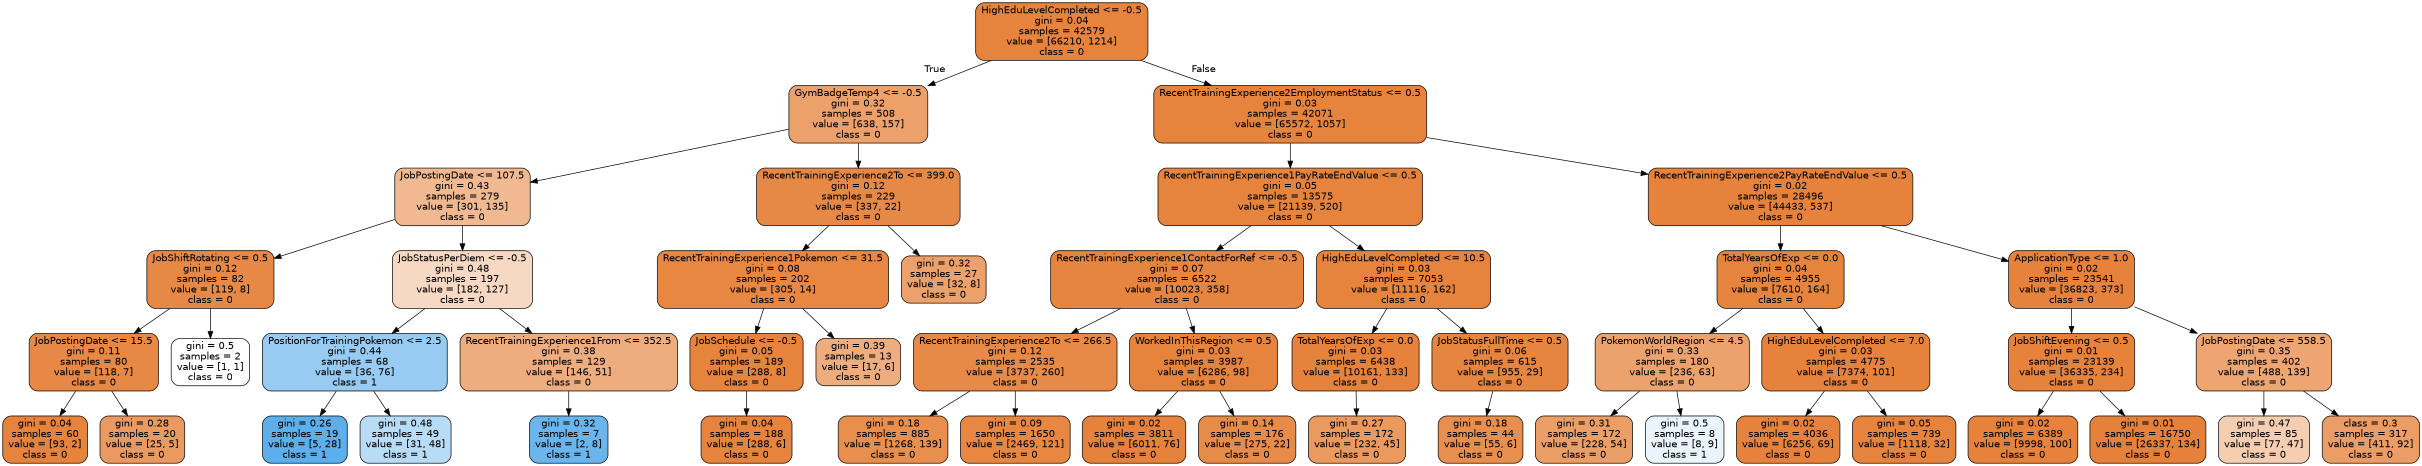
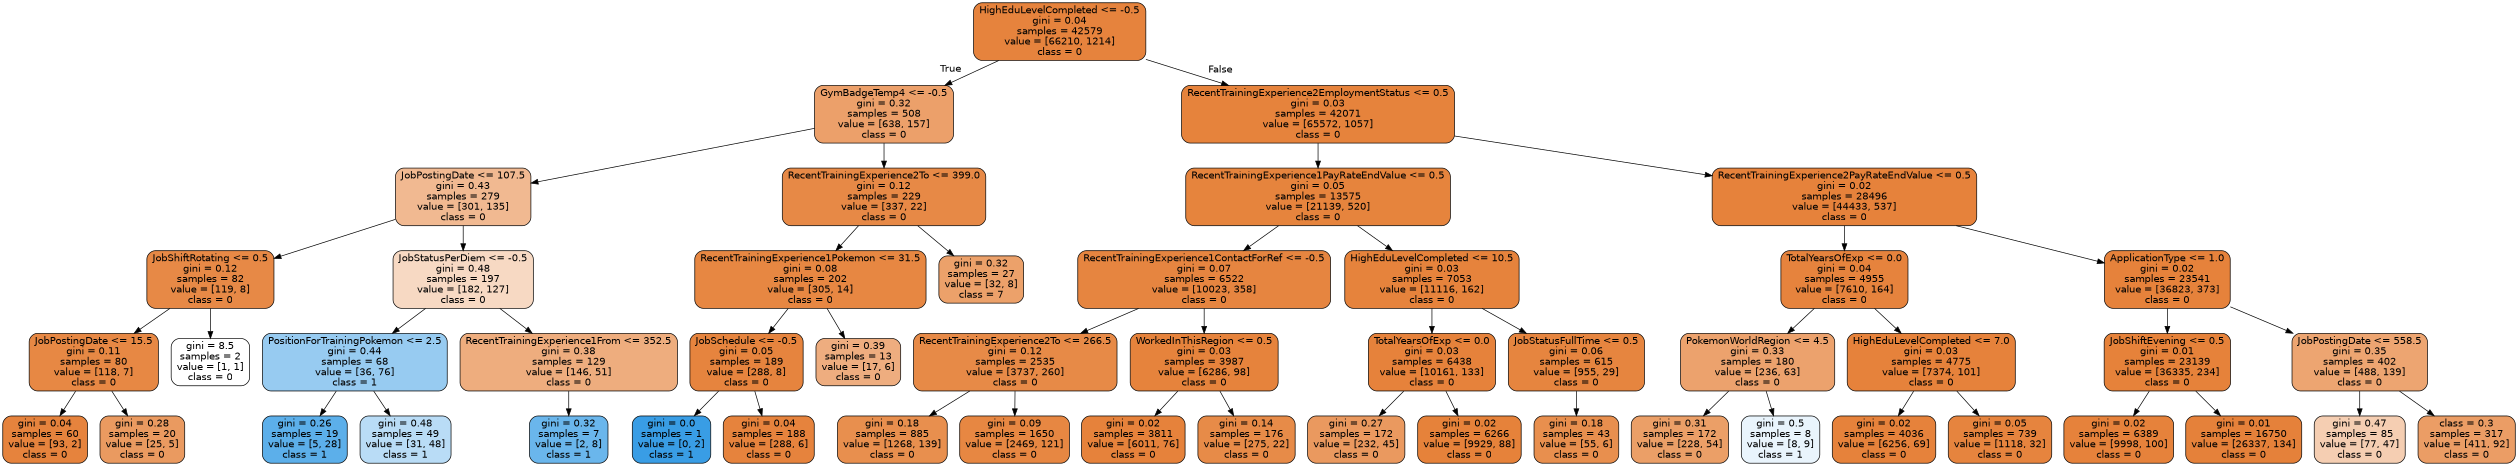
node "gini = 0.32 samples = 27 value = [32, 8] class = 0": label "gini = 0.32 samples = 27 value = [32, 8] class = 0" -> "gini = 0.32 samples = 27 value = [32, 8] class = 7"
node "gini = 0.5 samples = 2 value = [1, 1] class = 0": label "gini = 0.5 samples = 2 value = [1, 1] class = 0" -> "gini = 8.5 samples = 2 value = [1, 1] class = 0"
node "gini = 0.0 samples = 1 value = [0, 2] class = 1": added
node "gini = 0.02 samples = 6266 value = [9929, 88] class = 0": added
node "gini = 0.18 samples = 44 value = [55, 6] class = 0": label "gini = 0.18 samples = 44 value = [55, 6] class = 0" -> "gini = 0.18 samples = 43 value = [55, 6] class = 0"
